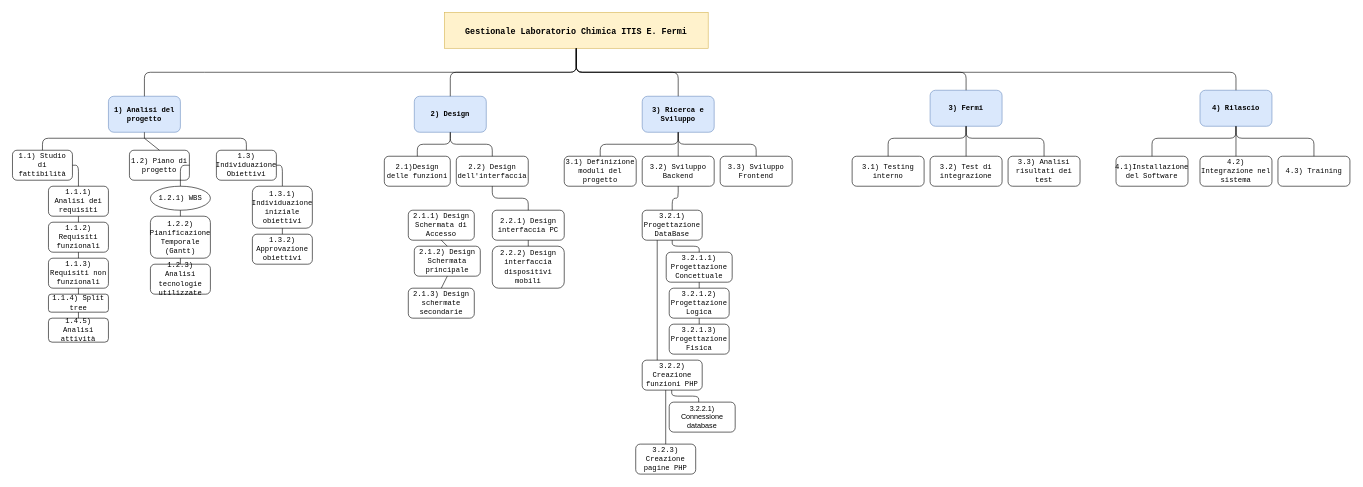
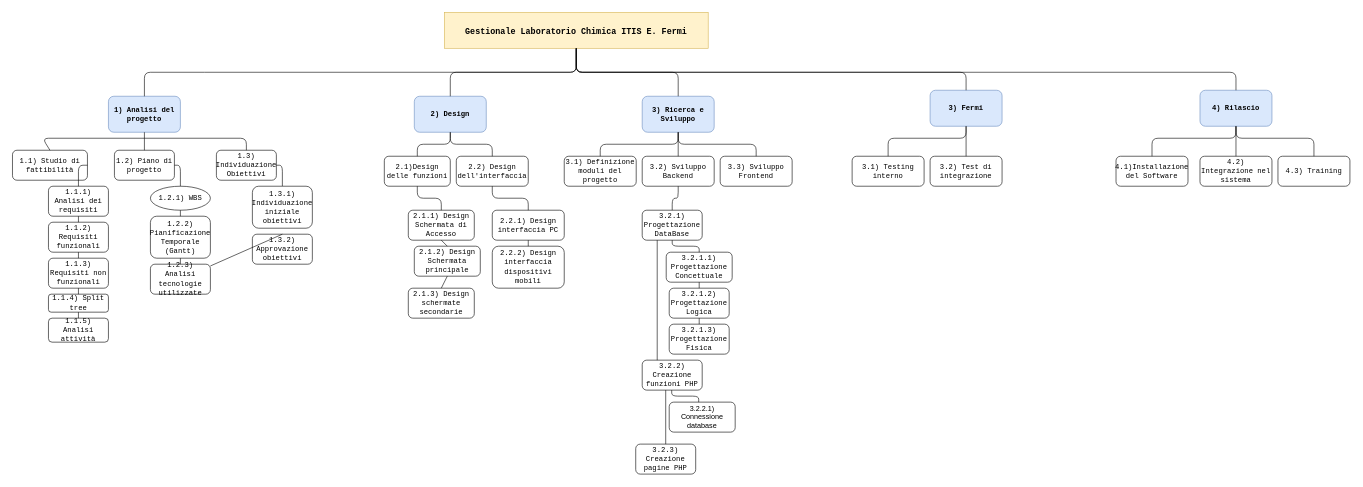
edge "3) Fermi" -- "3.3) Analisi risultati dei test": removed
node "1.1) Studio di fattibilità": size 60x30 -> 75x30
node "1.2) Piano di progetto": moved (159, 165) -> (144, 165)
node "3.3) Analisi risultati dei test": removed
edge "2.1)Design delle funzioni" -- "2.1.1) Design Schermata di Accesso": added
edge "1.3.1) Individuazione iniziale obiettivi" -- "1.3.2) Approvazione obiettivi": now "1.2.3) Analisi tecnologie utilizzate" -- "1.3.2) Approvazione obiettivi"
node "1.4.5) Analisi attività": label "1.4.5) Analisi attività" -> "1.1.5) Analisi attività"
